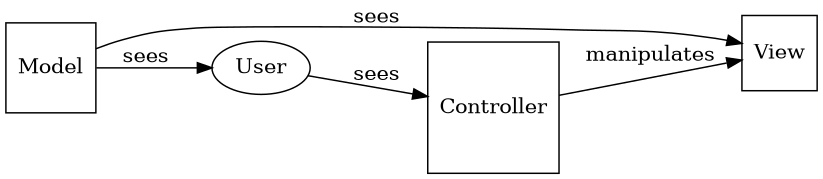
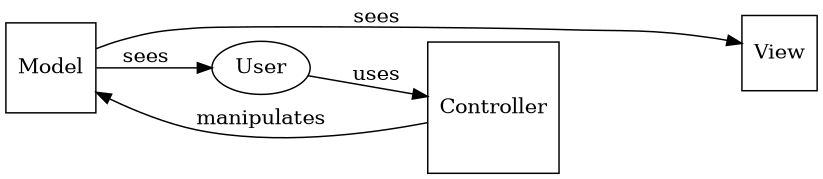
edge "User" -> "Controller": label "sees" -> "uses"
edge "Controller" -> "View": now "Controller" -> "Model"
